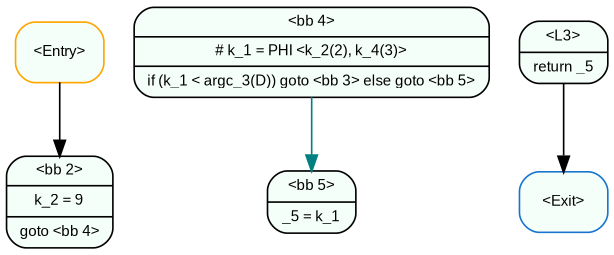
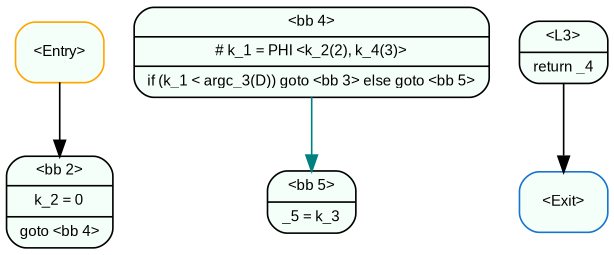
node "<L3>": text "return _5" -> "return _4"
node "<bb 2>": text "k_2 = 9" -> "k_2 = 0"
node "<bb 5>": text "_5 = k_1" -> "_5 = k_3"
